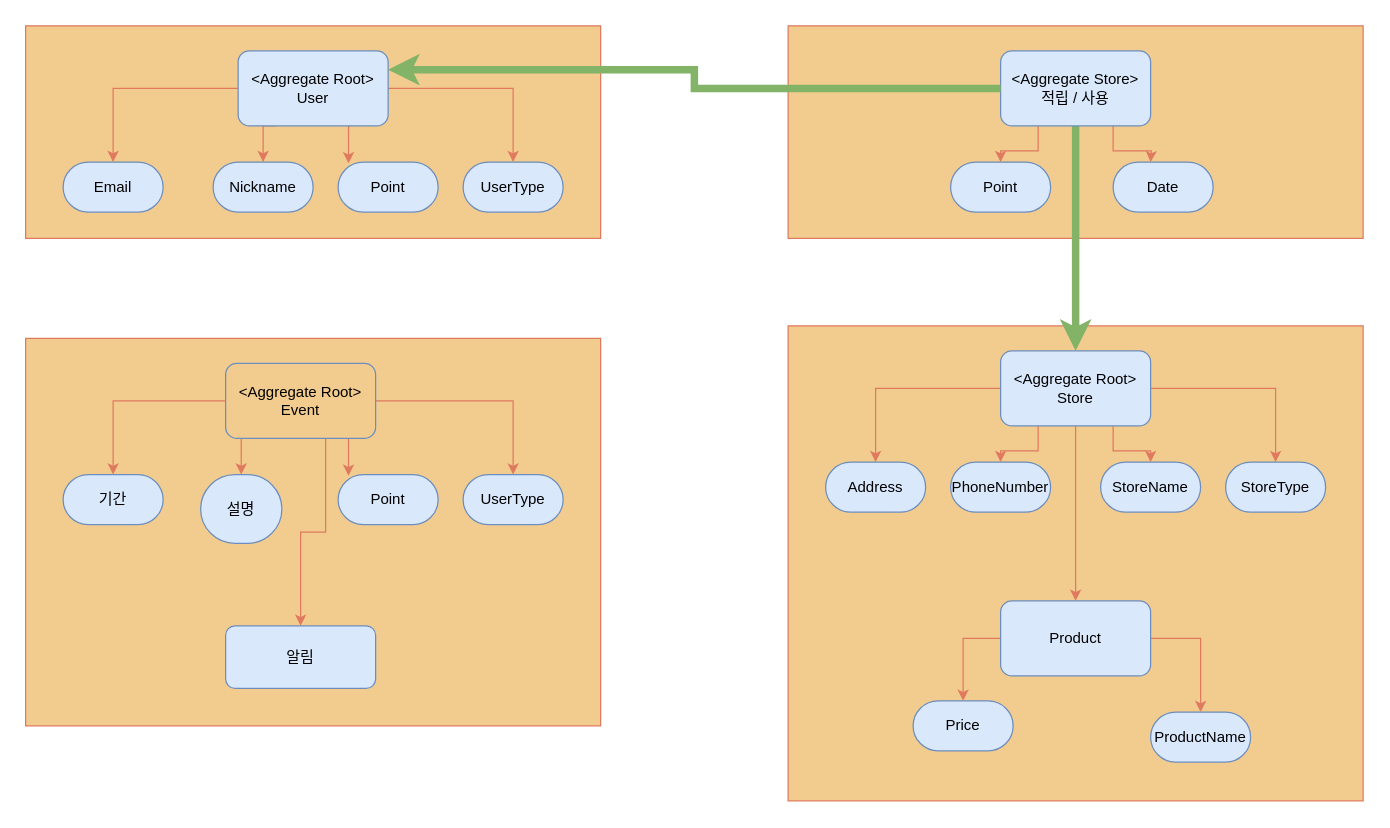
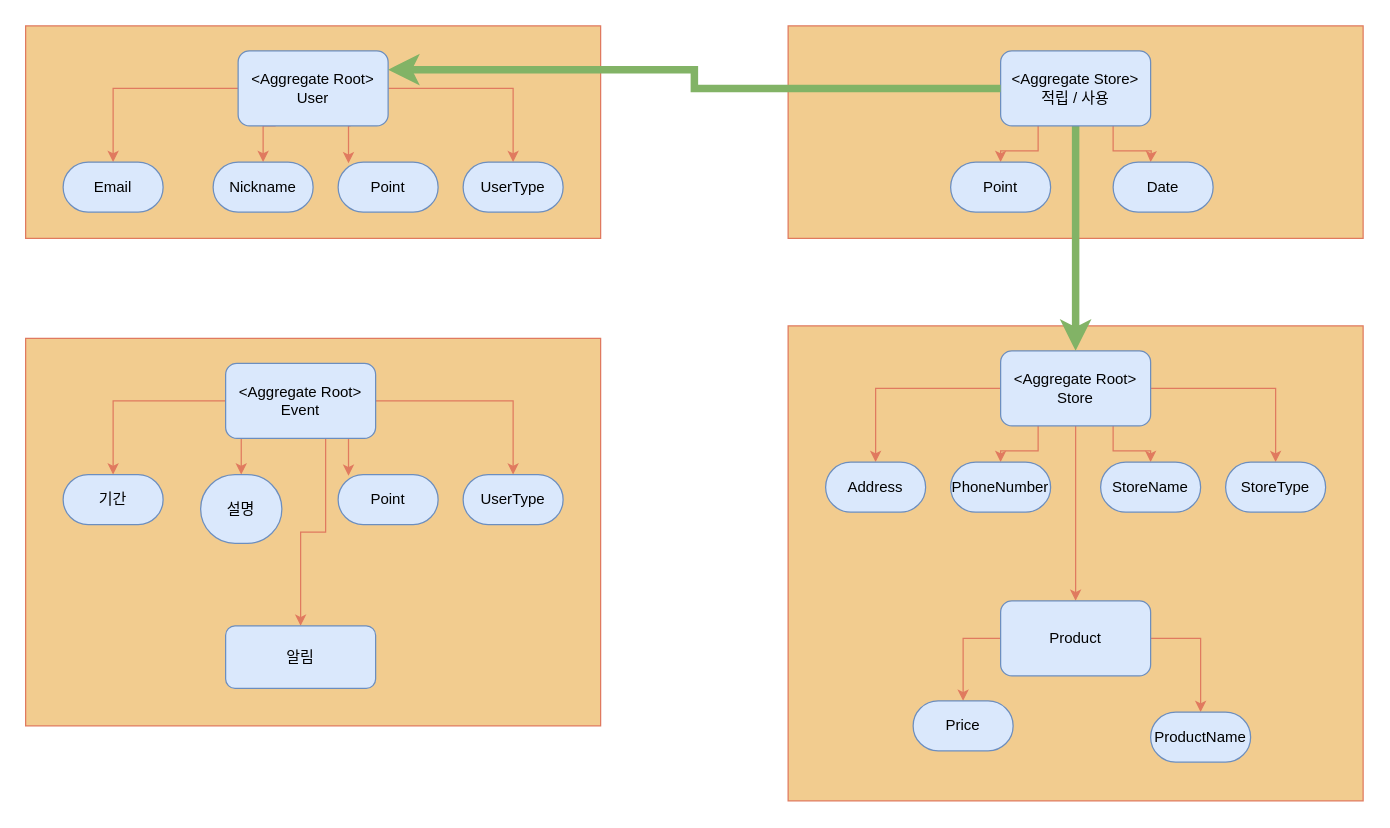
node "<Aggregate Root> Event": fillcolor #f2cc8f -> #dae8fc
